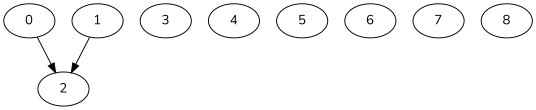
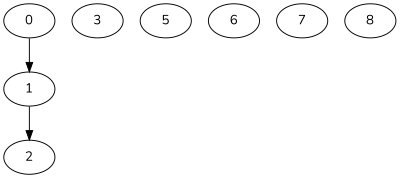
node "4": removed
edge "0" -> "2": now "0" -> "1"
